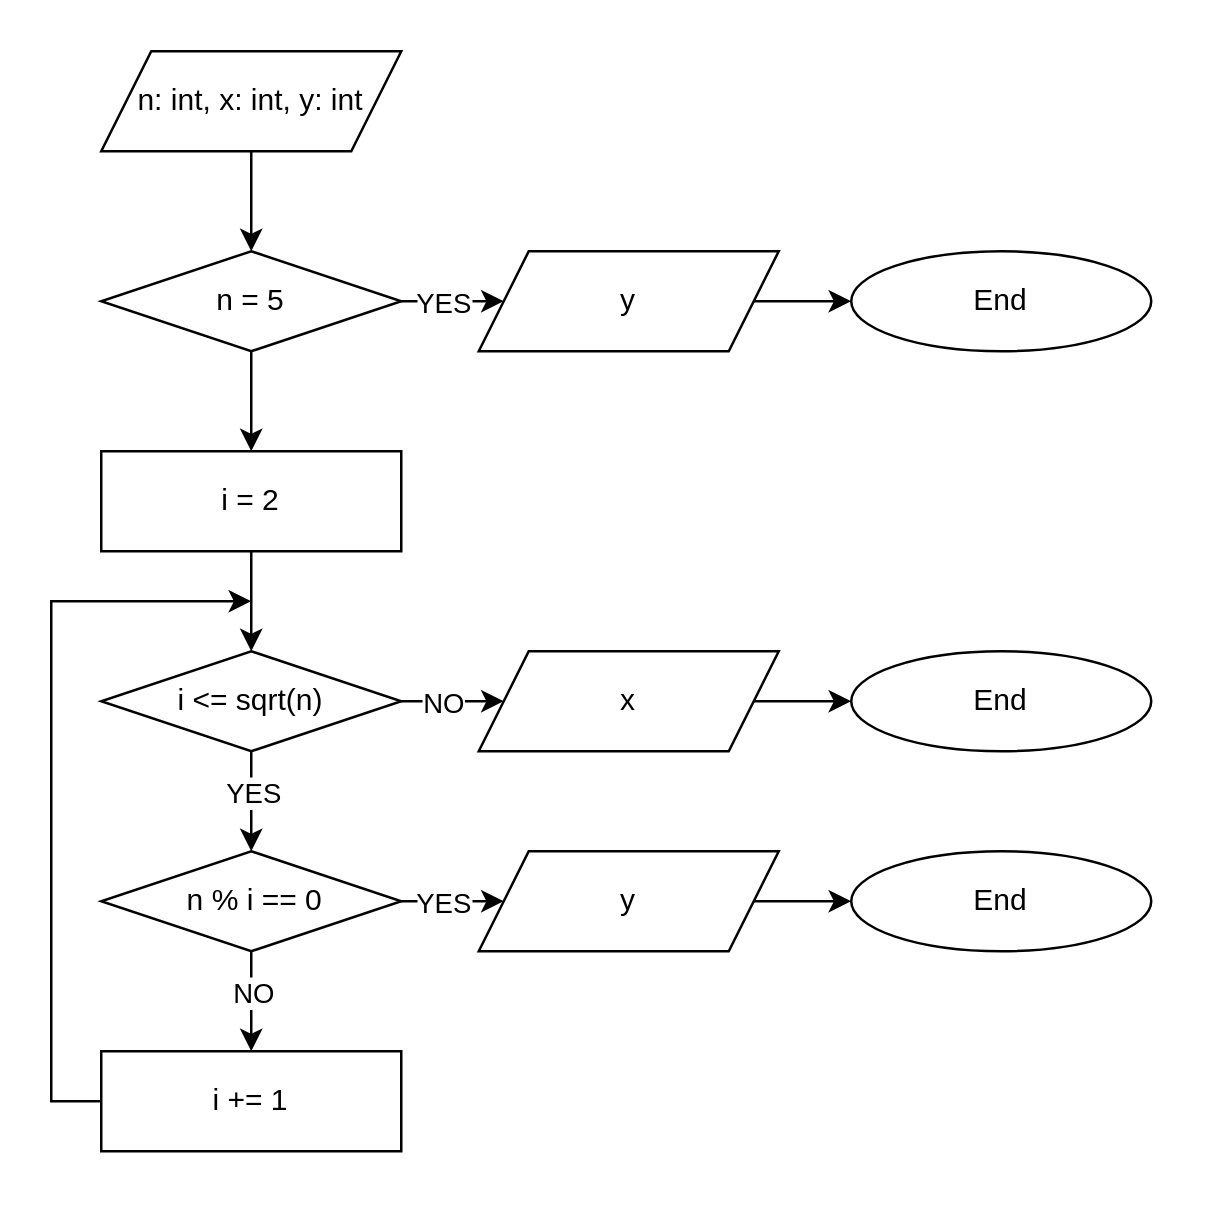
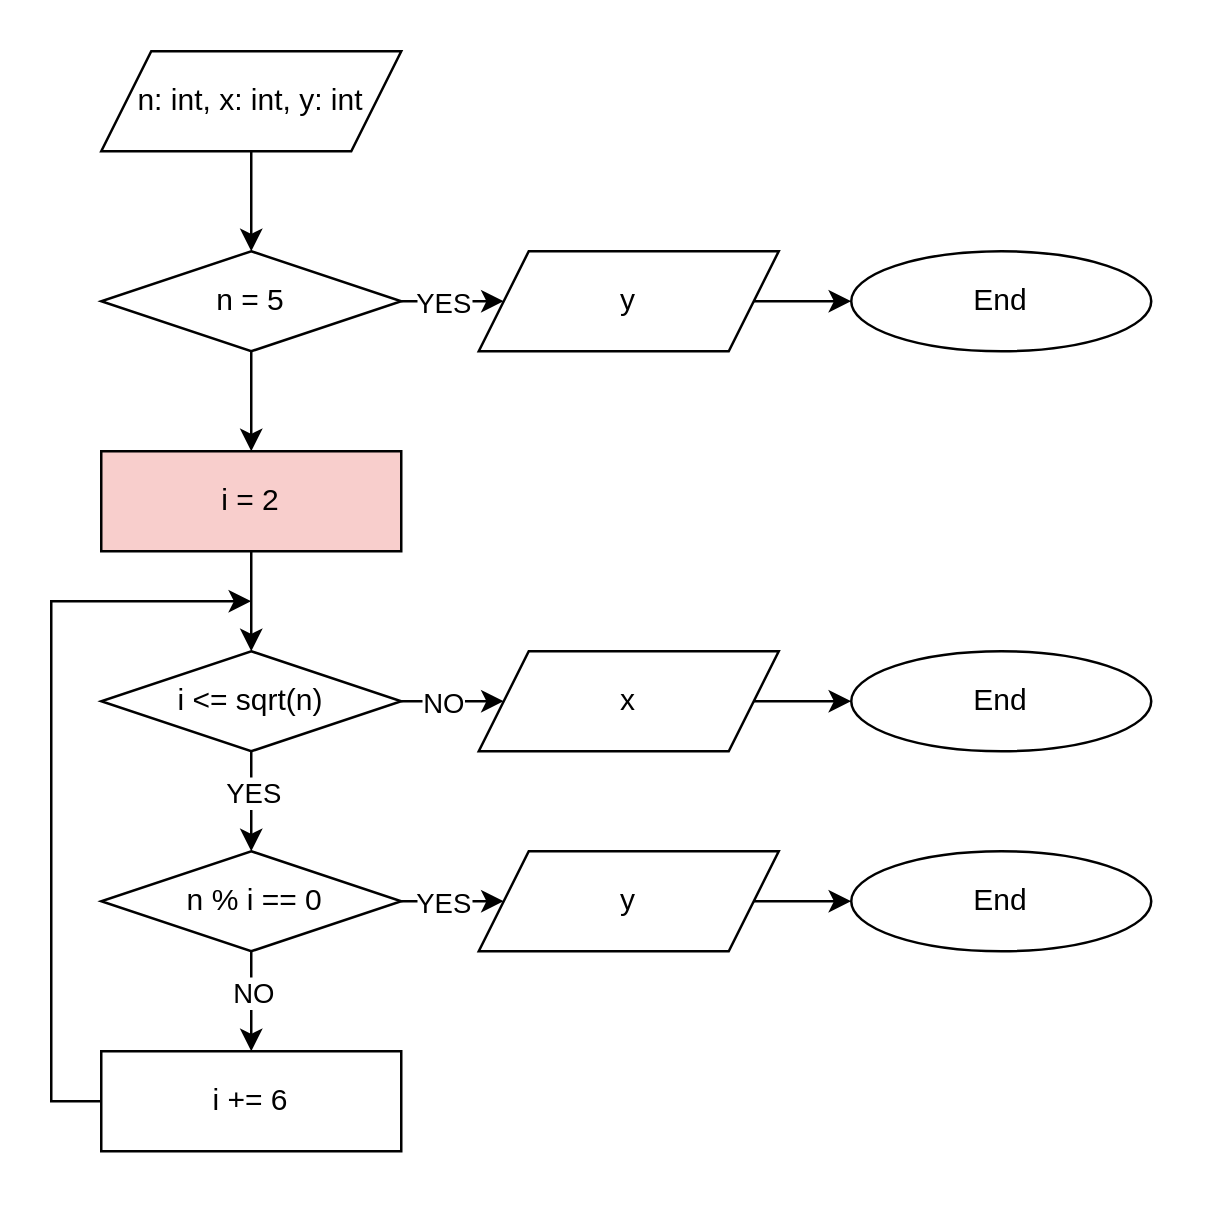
node "i = 2": fillcolor #ffffff -> #f8cecc
node "i += 1": label "i += 1" -> "i += 6"
